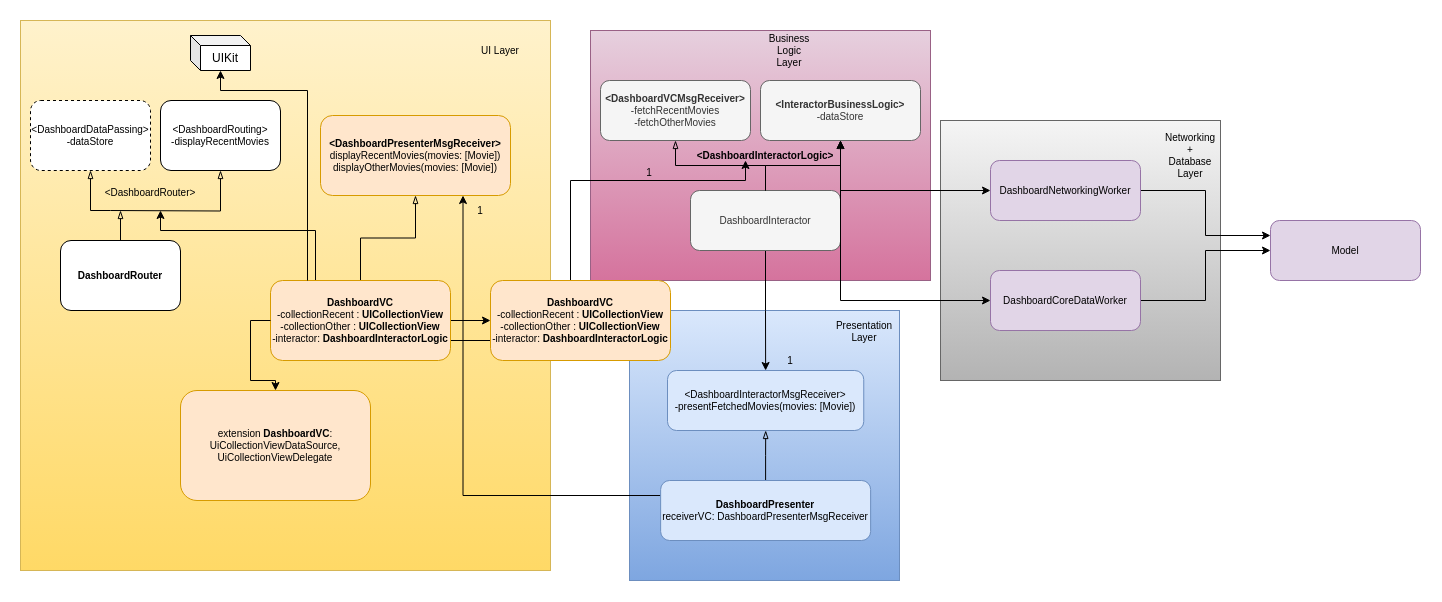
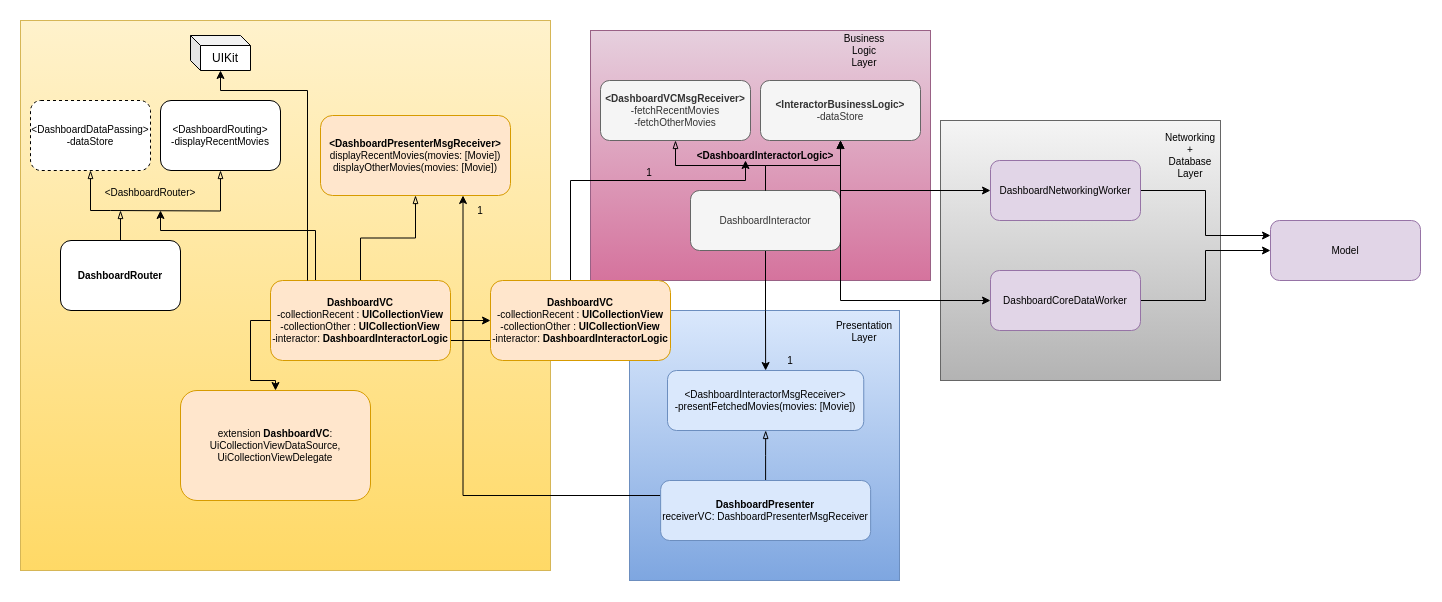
node "UI Layer": removed
node "Business Logic Layer": moved (790, 51) -> (865, 51)
